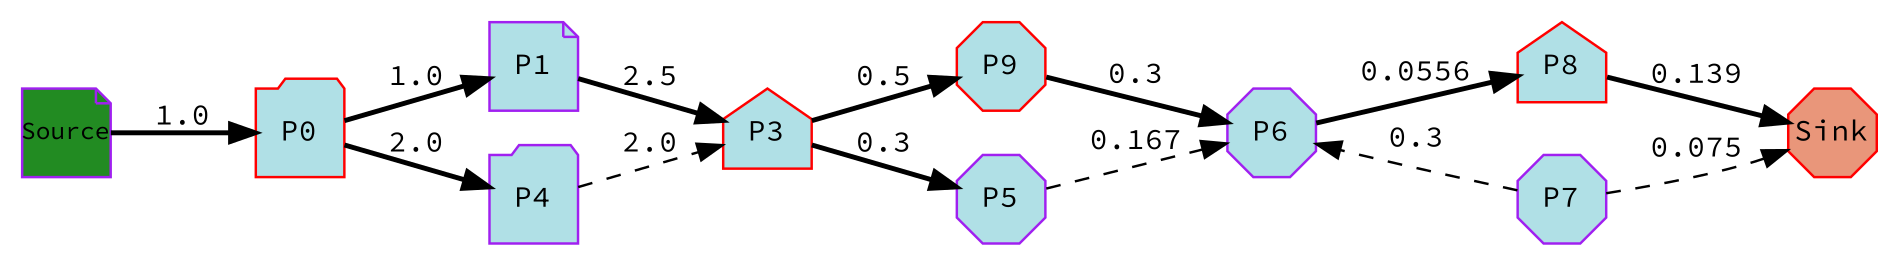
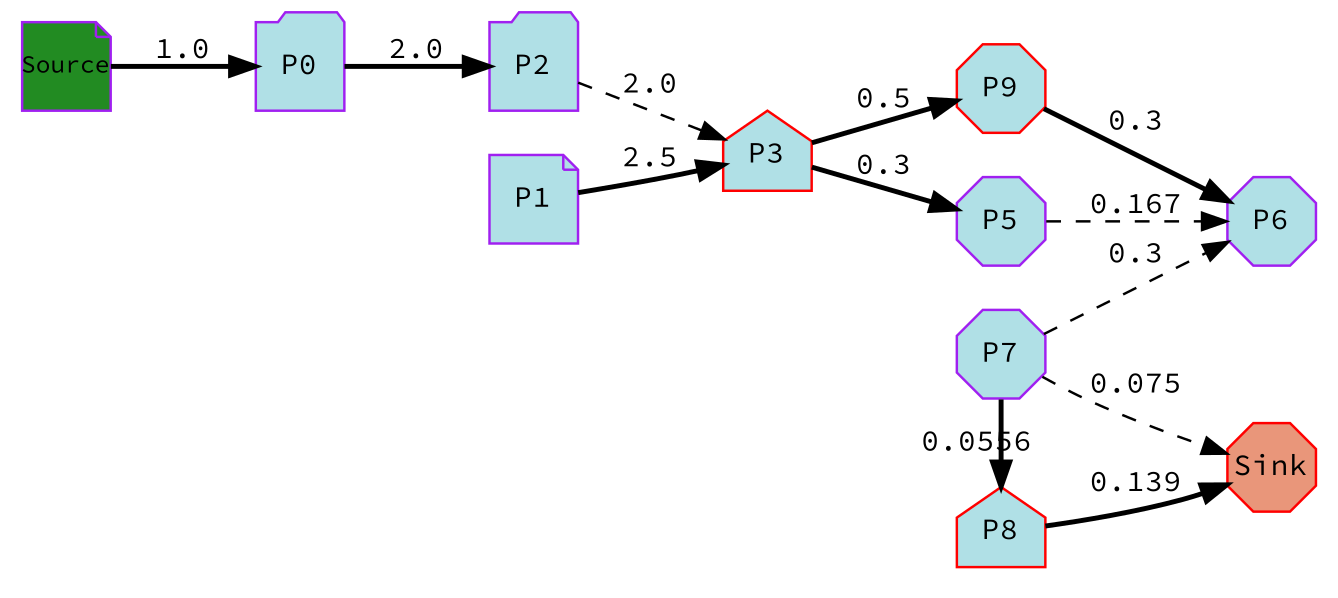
edge "P6" -> "P8": now "P7" -> "P8"
edge "P0" -> "P1": removed, label "1.0"
node "P0": color red -> purple
node "P4": label "P4" -> "P2"
